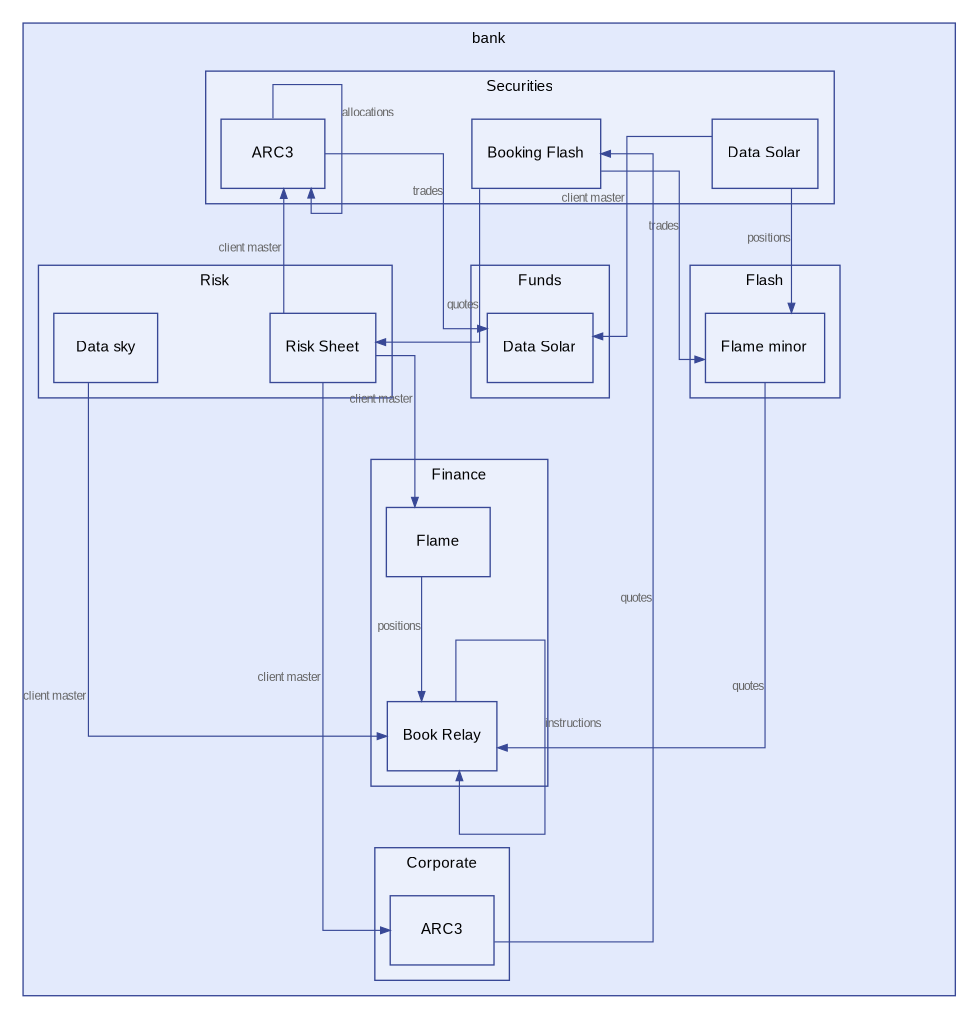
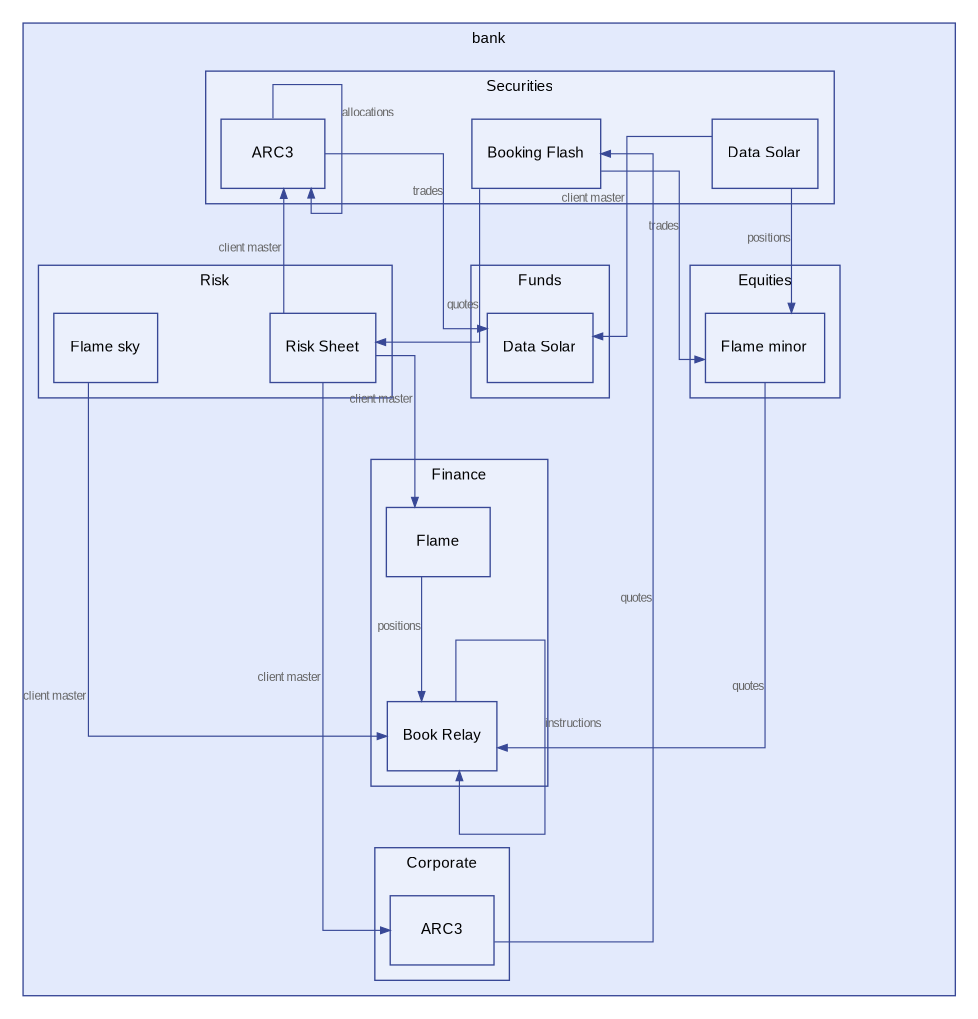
cluster "Flash": label "Flash" -> "Equities"
node "Data sky": label "Data sky" -> "Flame sky"
